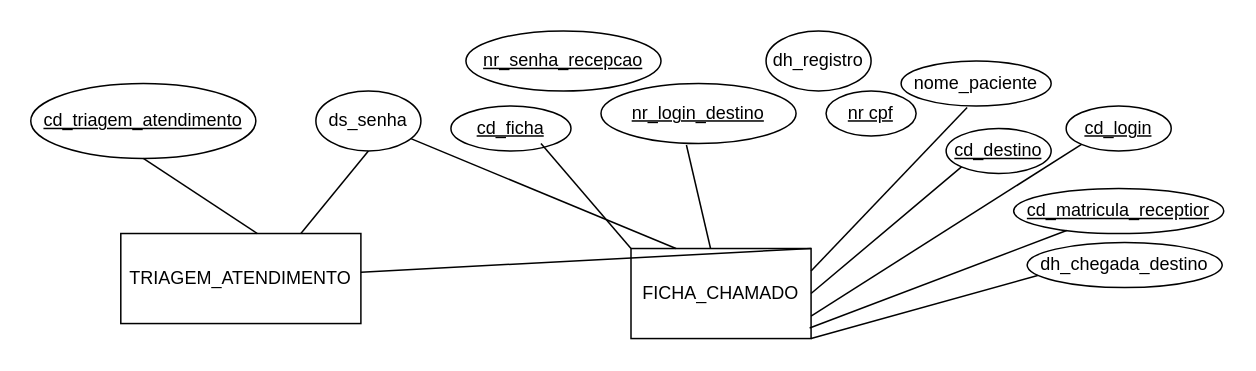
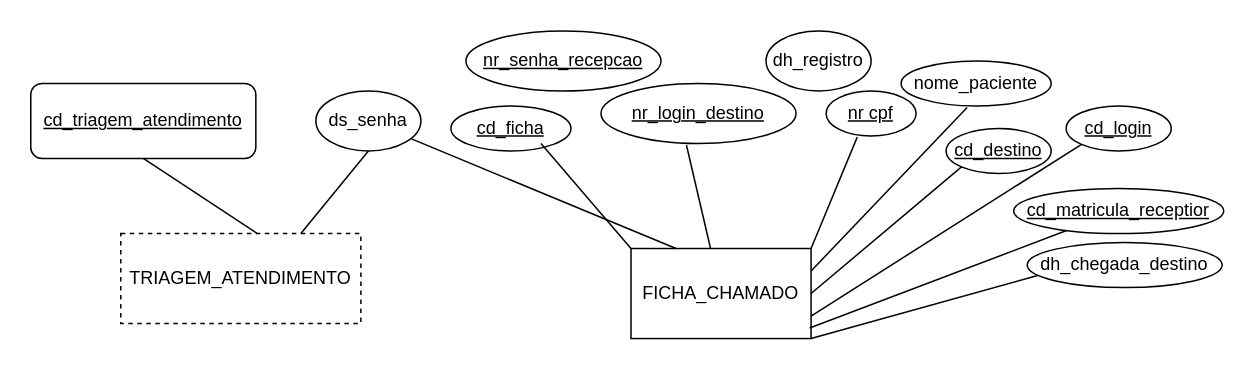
node "cd_triagem_atendimento": shape ellipse -> rounded rectangle
edge "TRIAGEM_ATENDIMENTO" -- "FICHA_CHAMADO": now "nr cpf" -- "FICHA_CHAMADO"
node "TRIAGEM_ATENDIMENTO": style solid -> dashed
